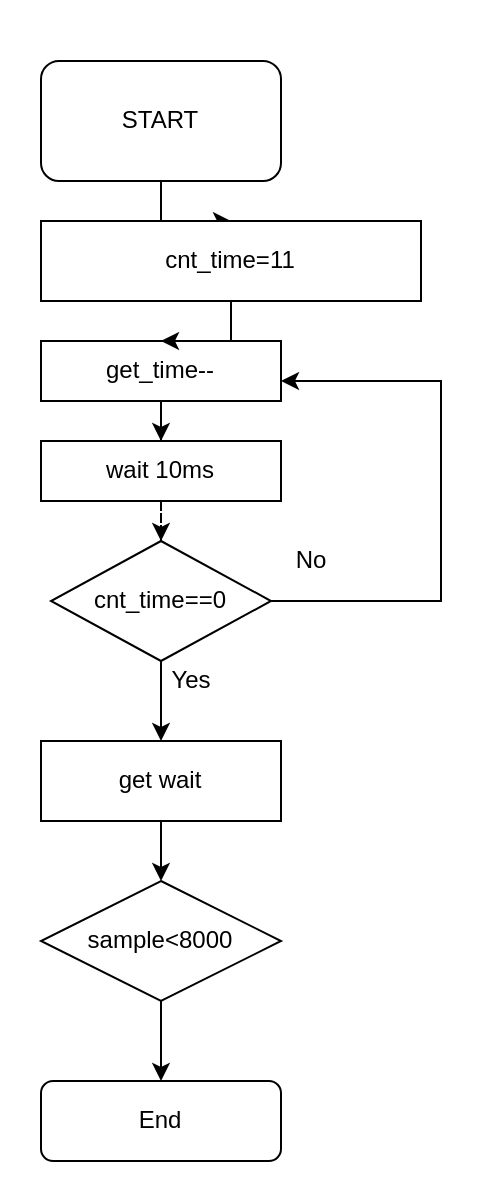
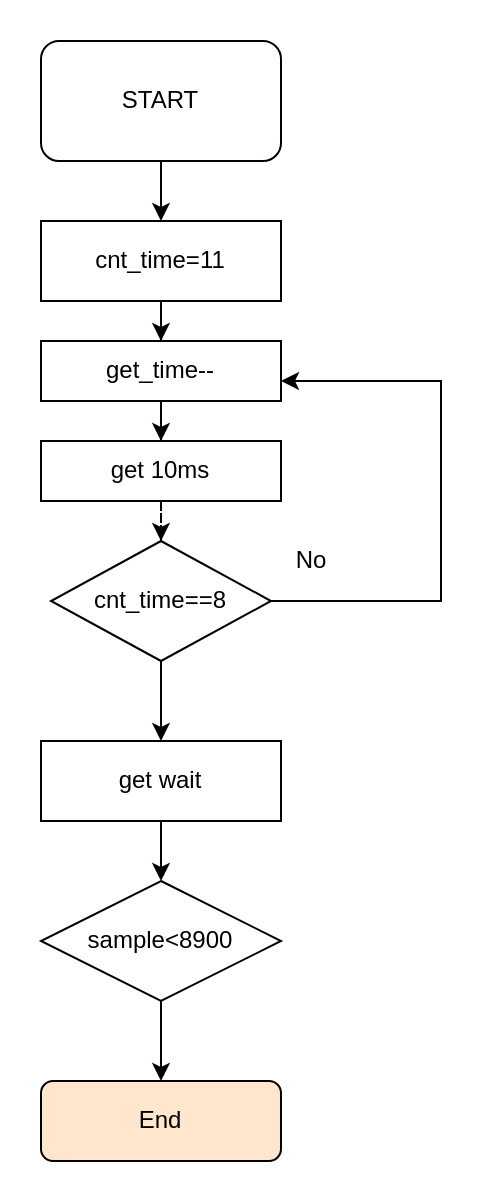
node "START": moved (161, 121) -> (161, 101)
node "cnt_time=11": size 380x80 -> 240x80
node "wait 10ms": label "wait 10ms" -> "get 10ms"
node "cnt_time==0": label "cnt_time==0" -> "cnt_time==8"
node "Yes": removed
node "sample<8000": label "sample<8000" -> "sample<8900"
node "End": fillcolor #ffffff -> #ffe6cc
